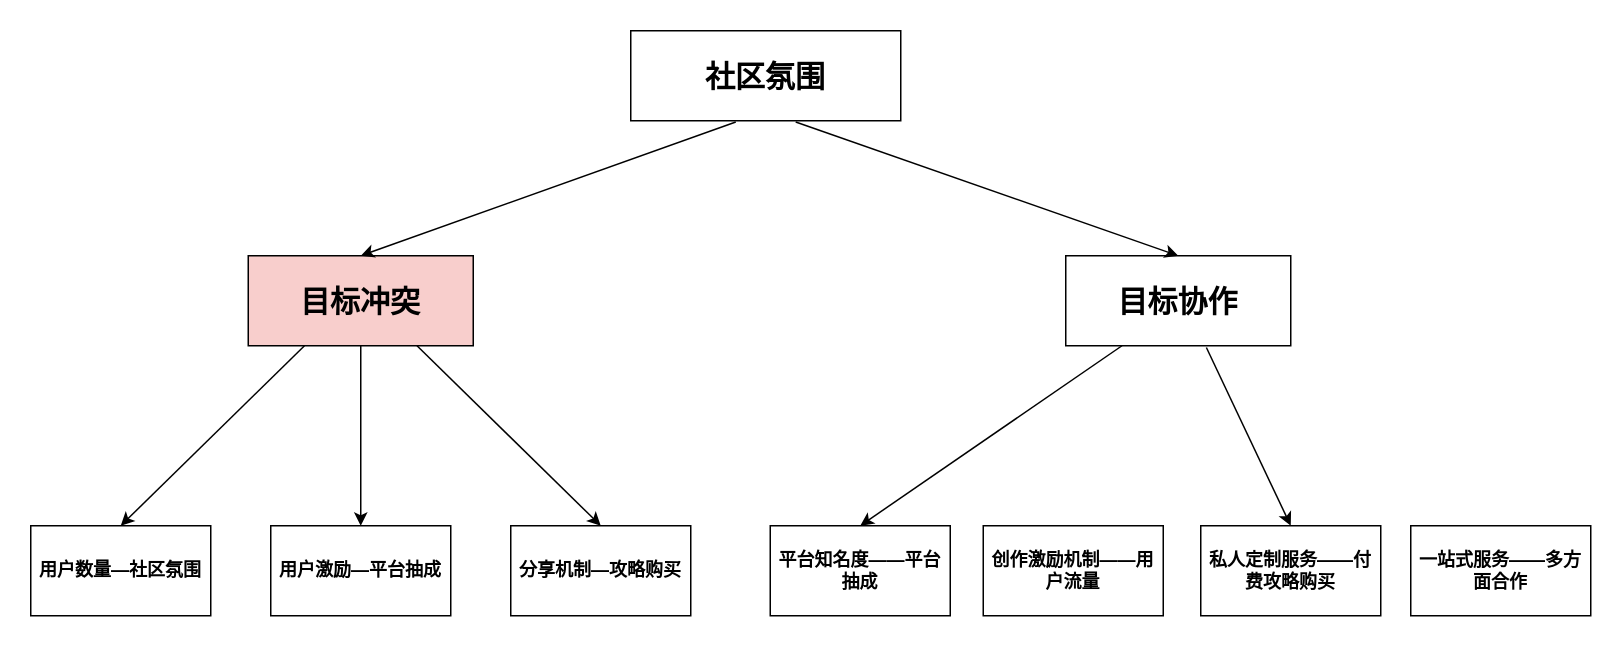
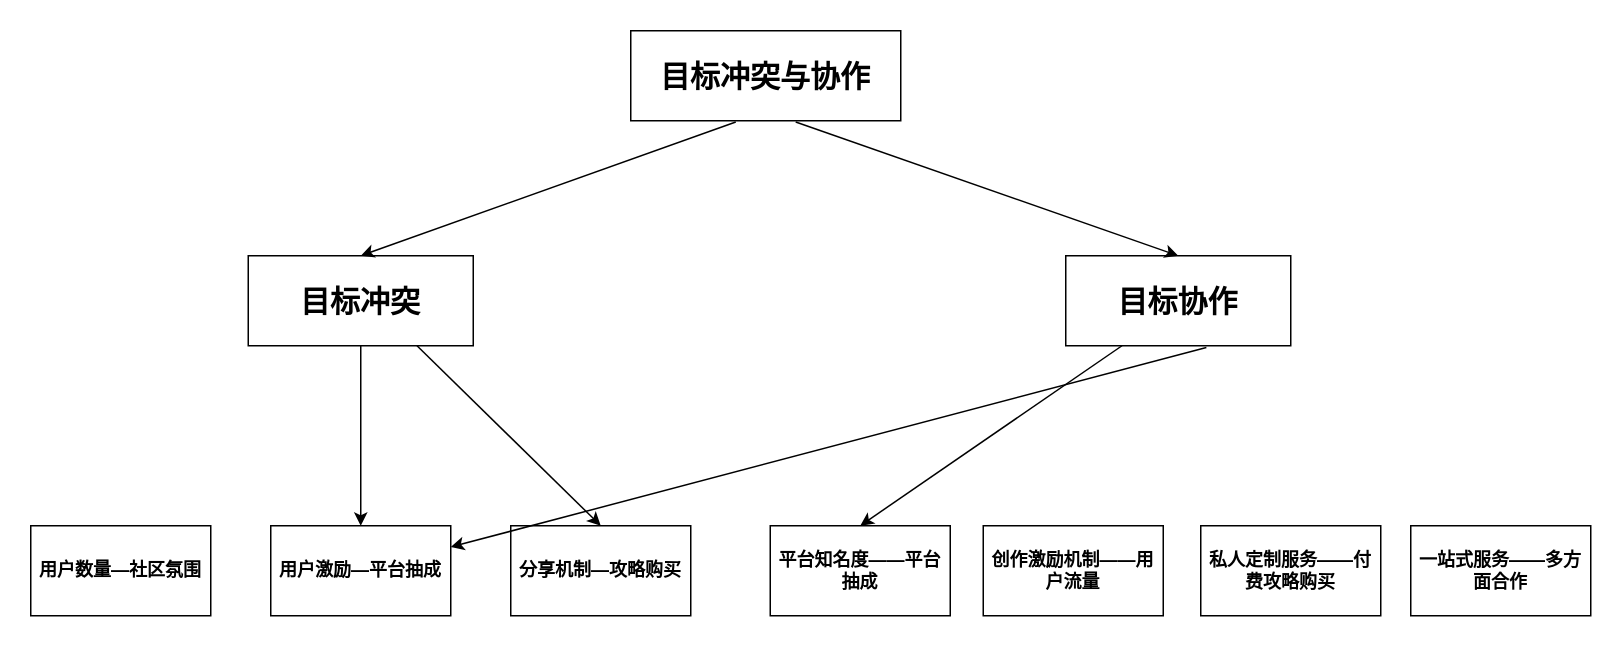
node "社区氛围": label "社区氛围" -> "目标冲突与协作"
node "目标冲突": fillcolor #f8cecc -> #ffffff
edge "目标冲突" -> "用户数量—社区氛围": removed
edge "目标协作" -> "私人定制服务——付费攻略购买": now "目标协作" -> "用户激励—平台抽成"
